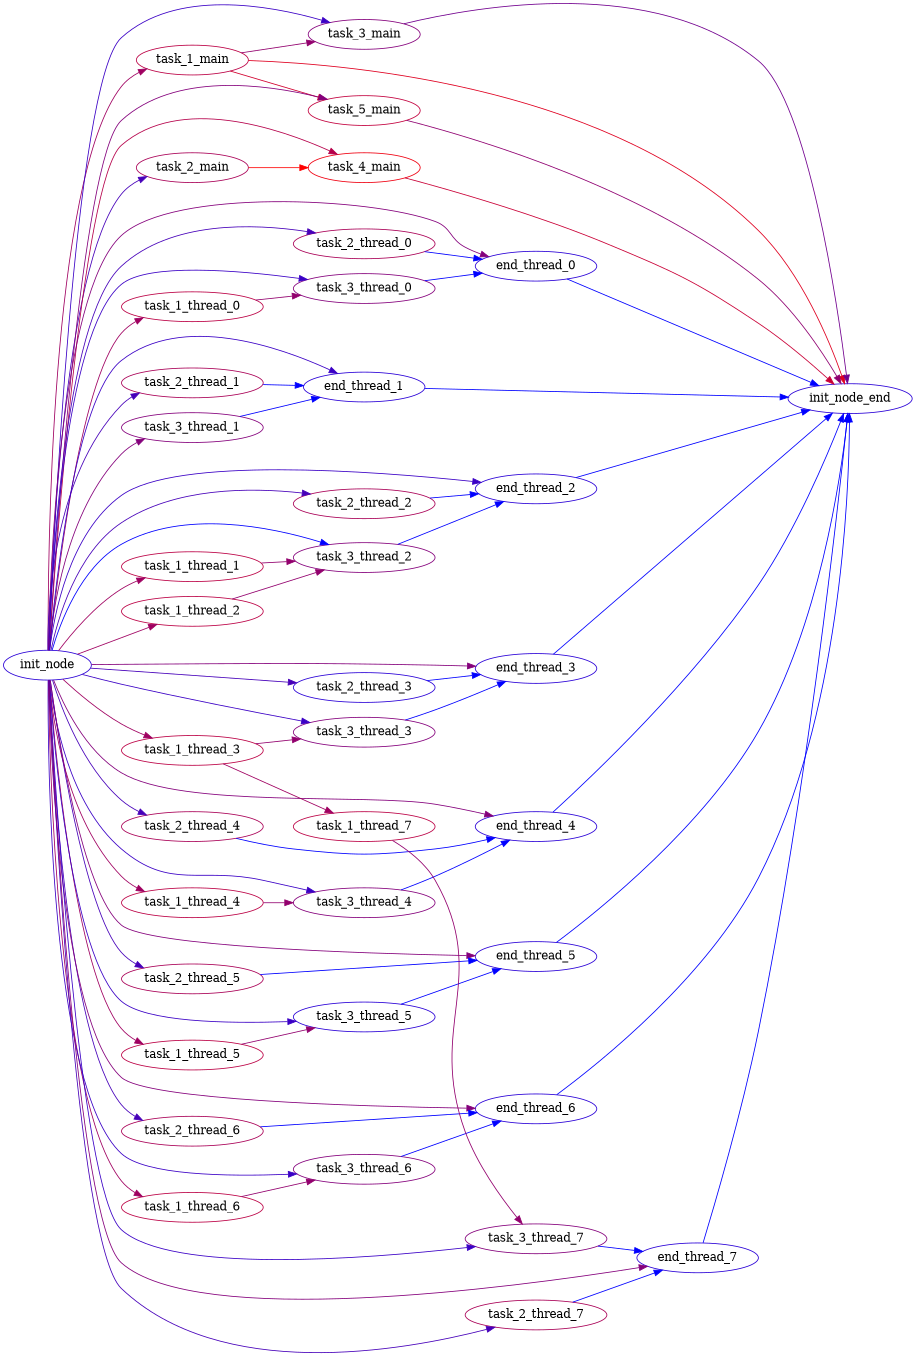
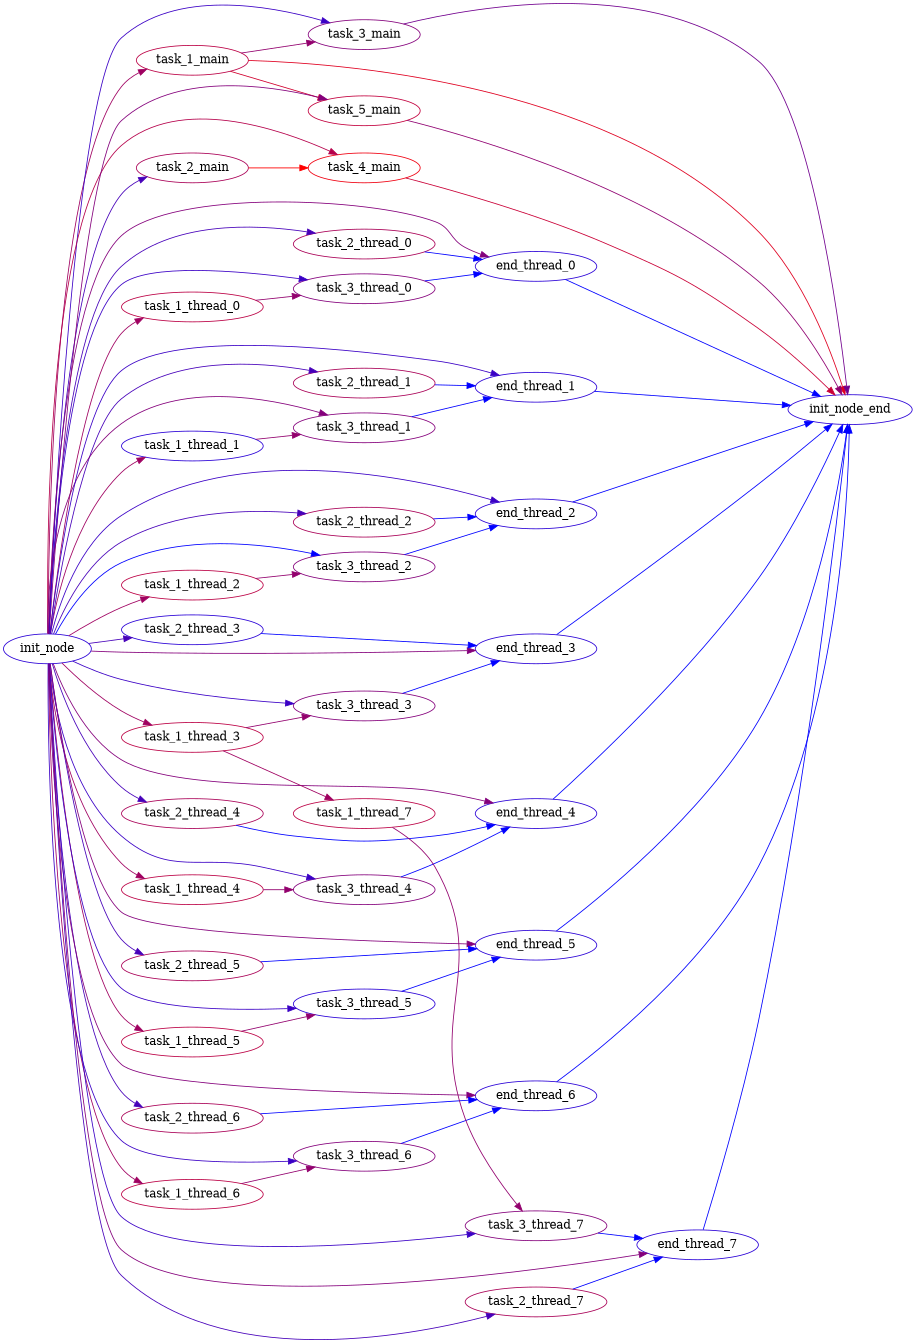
edge "task_1_thread_1" -> "task_3_thread_2": now "task_1_thread_1" -> "task_3_thread_1"
node "task_1_thread_1": color #bb0044 -> #2900d6
